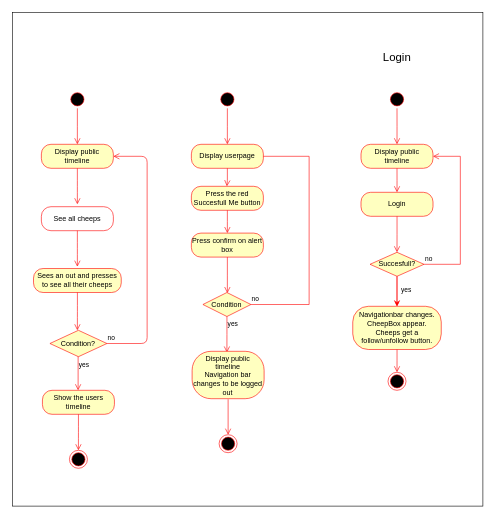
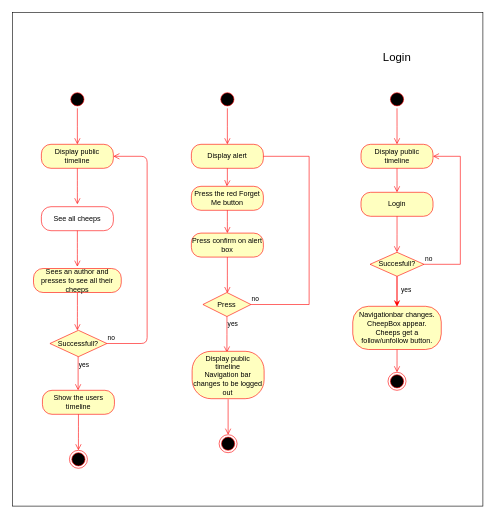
node "Display userpage": label "Display userpage" -> "Display alert"
node "Press the red Succesfull Me button": label "Press the red Succesfull Me button" -> "Press the red Forget Me button"
node "Sees an out and presses to see all their cheeps": label "Sees an out and presses to see all their cheeps" -> "Sees an author and presses to see all their cheeps"
node "Condition": label "Condition" -> "Press"
node "Condition?": label "Condition?" -> "Successfull?"
